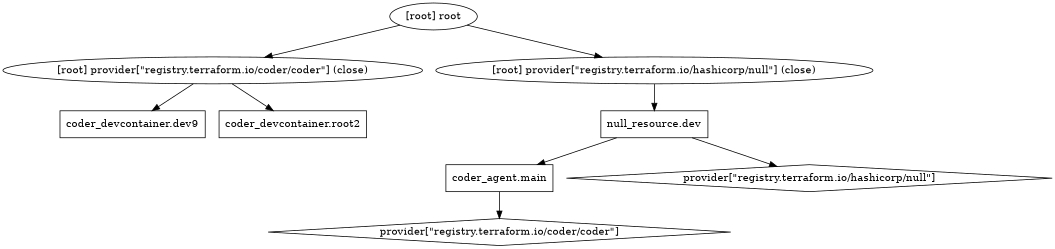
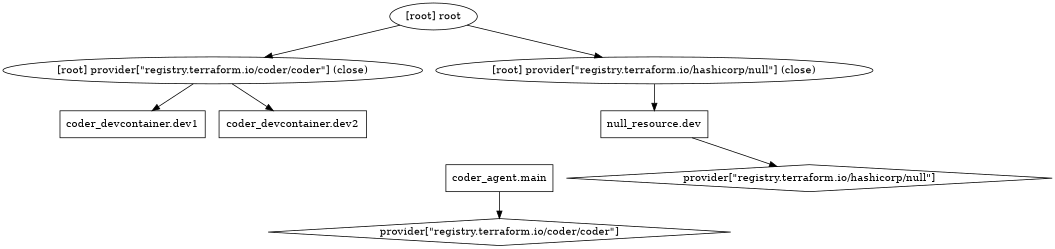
node "coder_devcontainer.dev9": label "coder_devcontainer.dev9" -> "coder_devcontainer.dev1"
node "coder_devcontainer.root2": label "coder_devcontainer.root2" -> "coder_devcontainer.dev2"
edge "null_resource.dev" -> "coder_agent.main": removed
